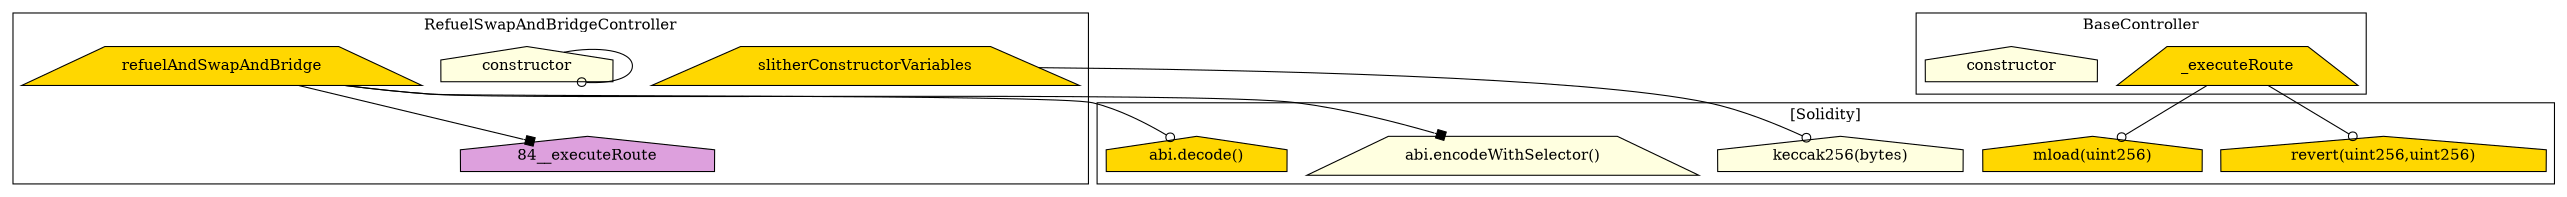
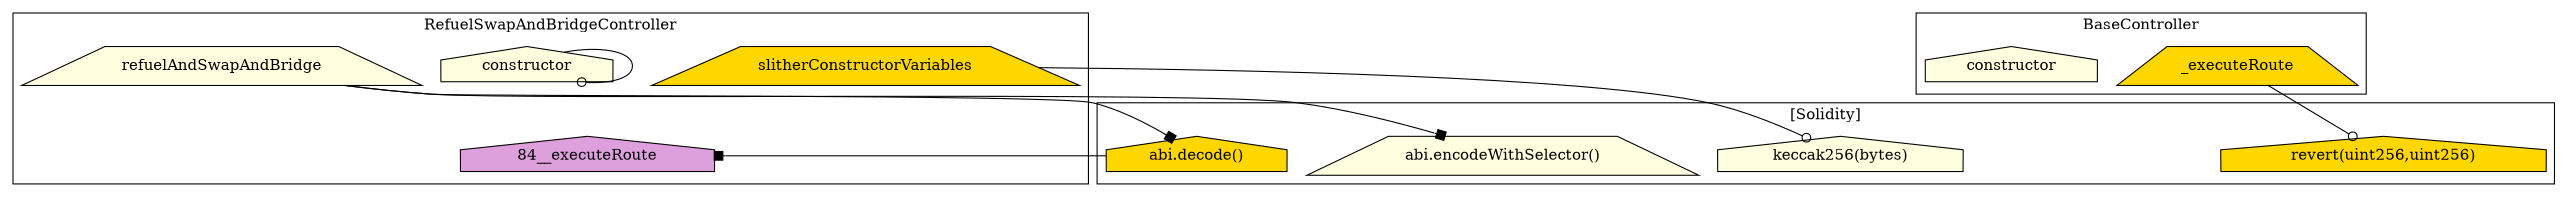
node "refuelAndSwapAndBridge": fillcolor gold -> lightyellow
edge "refuelAndSwapAndBridge" -> "abi.decode()": arrowhead odot -> box
edge "refuelAndSwapAndBridge" -> "84__executeRoute": now "abi.decode()" -> "84__executeRoute"
node "mload(uint256)": removed
